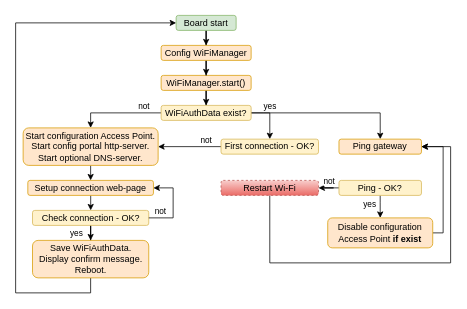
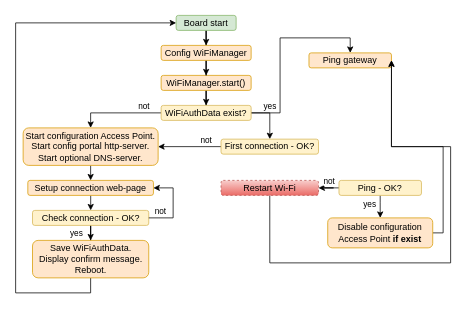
node "Ping gateway": moved (380, 147) -> (350, 60)
